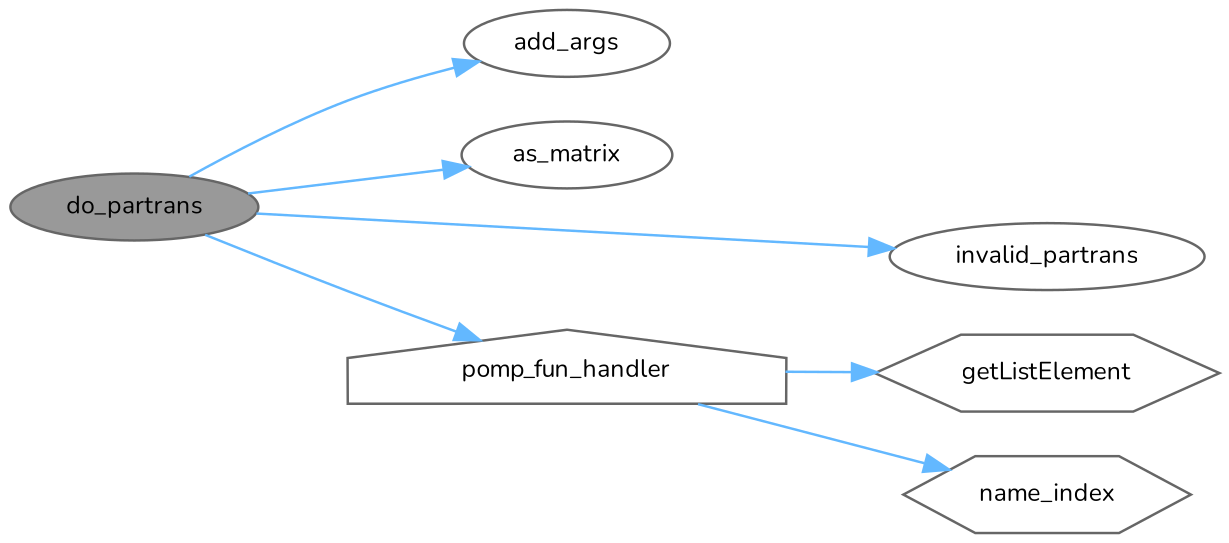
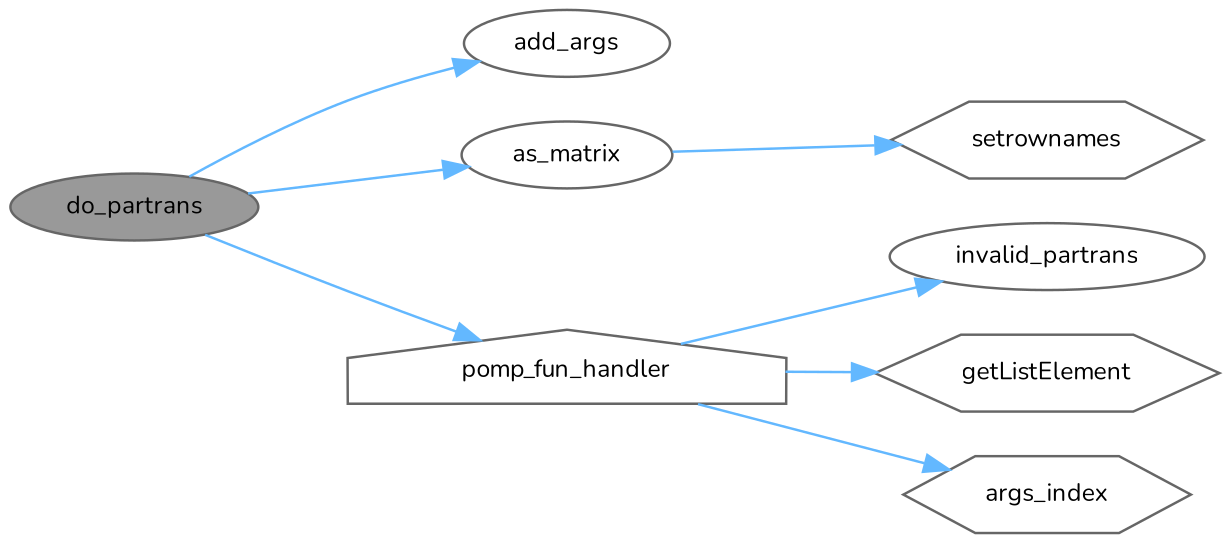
node "setrownames": added
edge "do_partrans" -> "invalid_partrans": now "pomp_fun_handler" -> "invalid_partrans"
node "name_index": label "name_index" -> "args_index"
